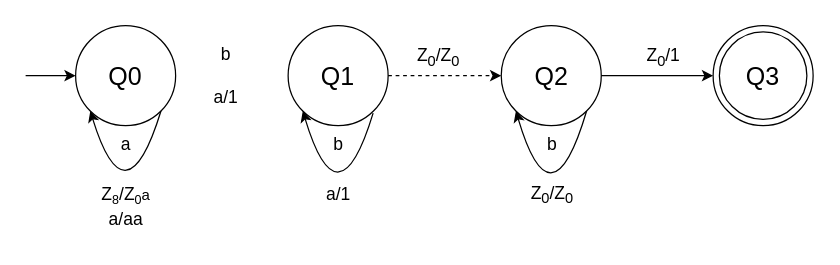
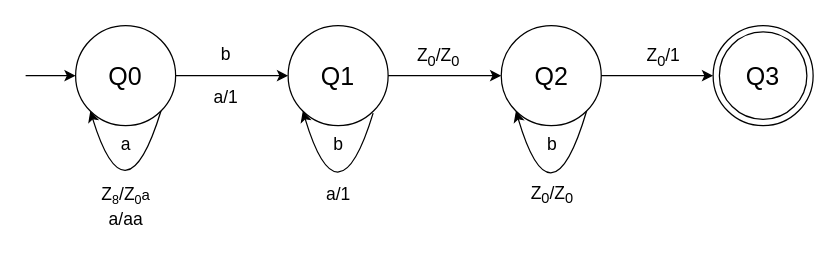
edge "Q0" -> "Q1": added
edge "Q1" -> "Q2": style dashed -> solid
